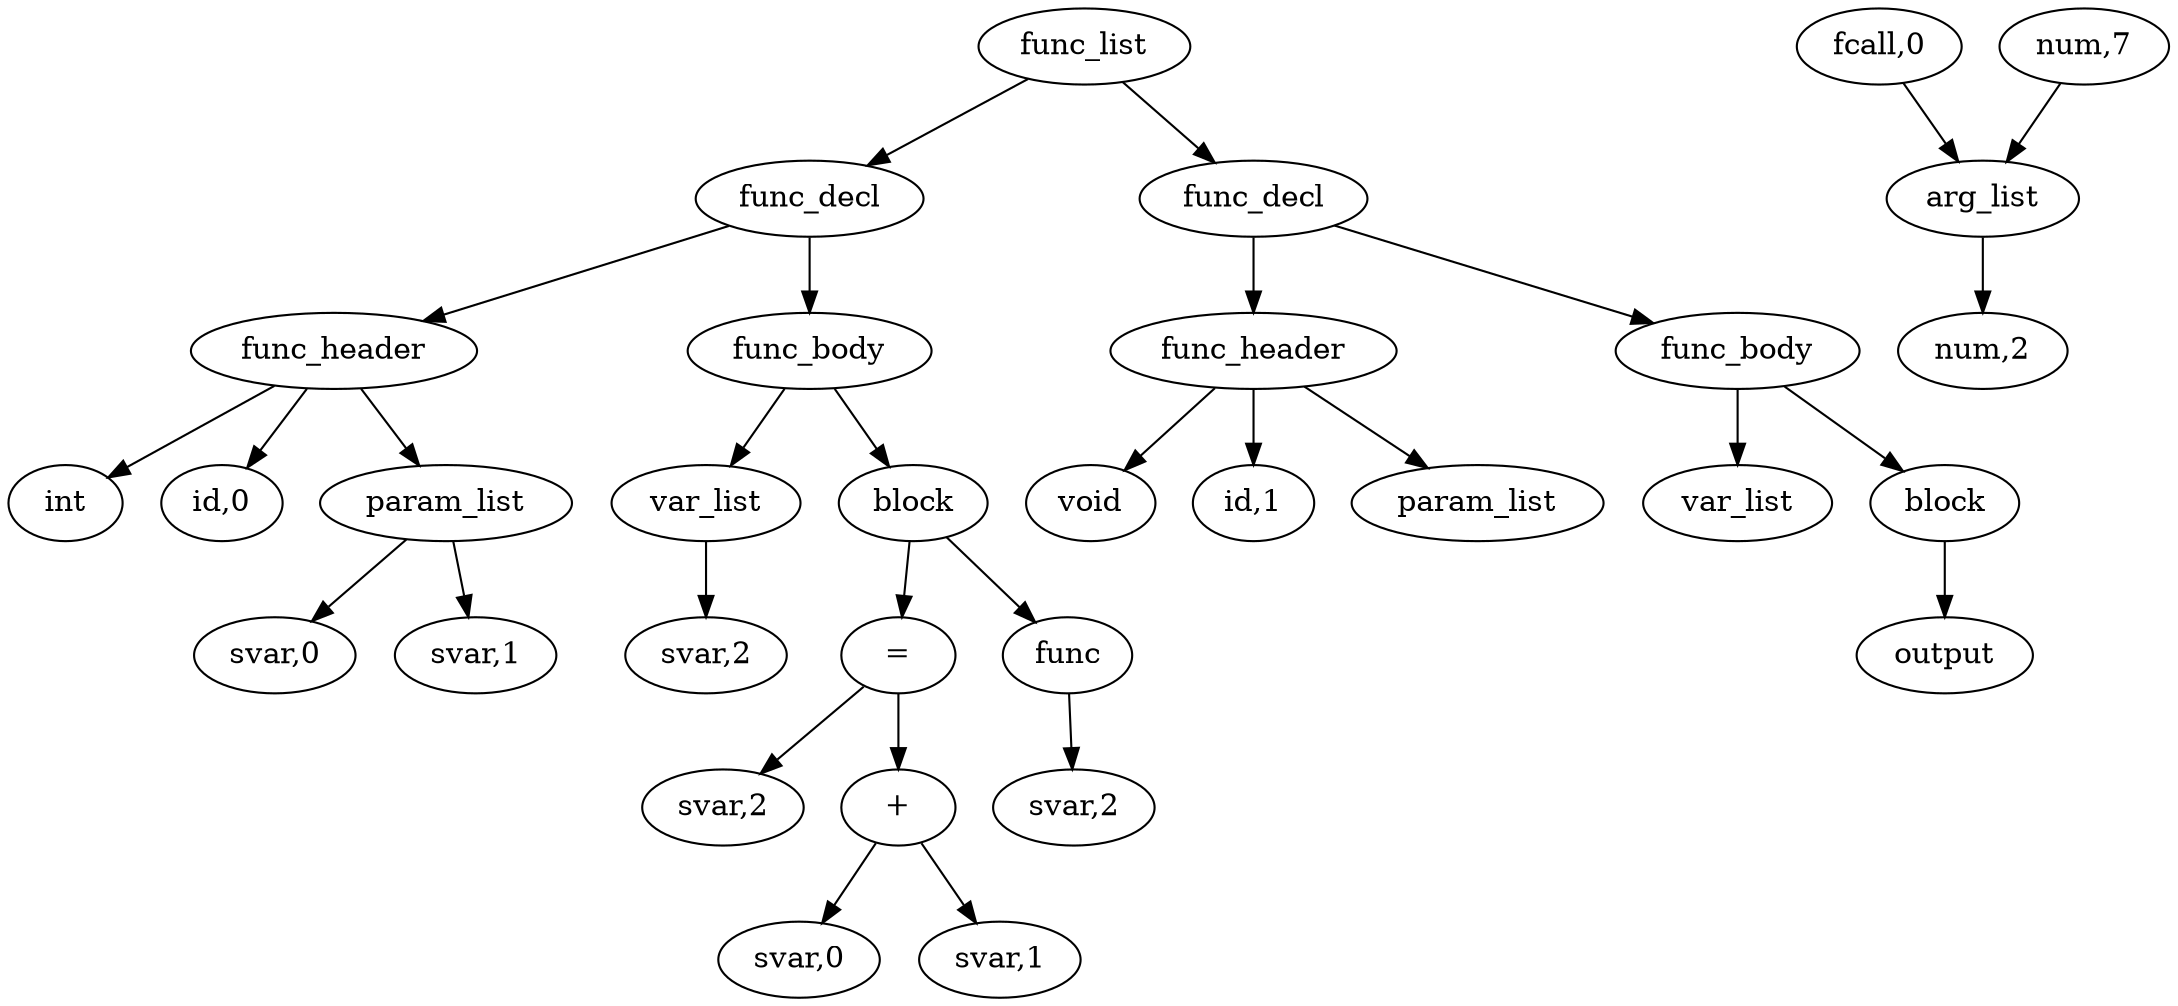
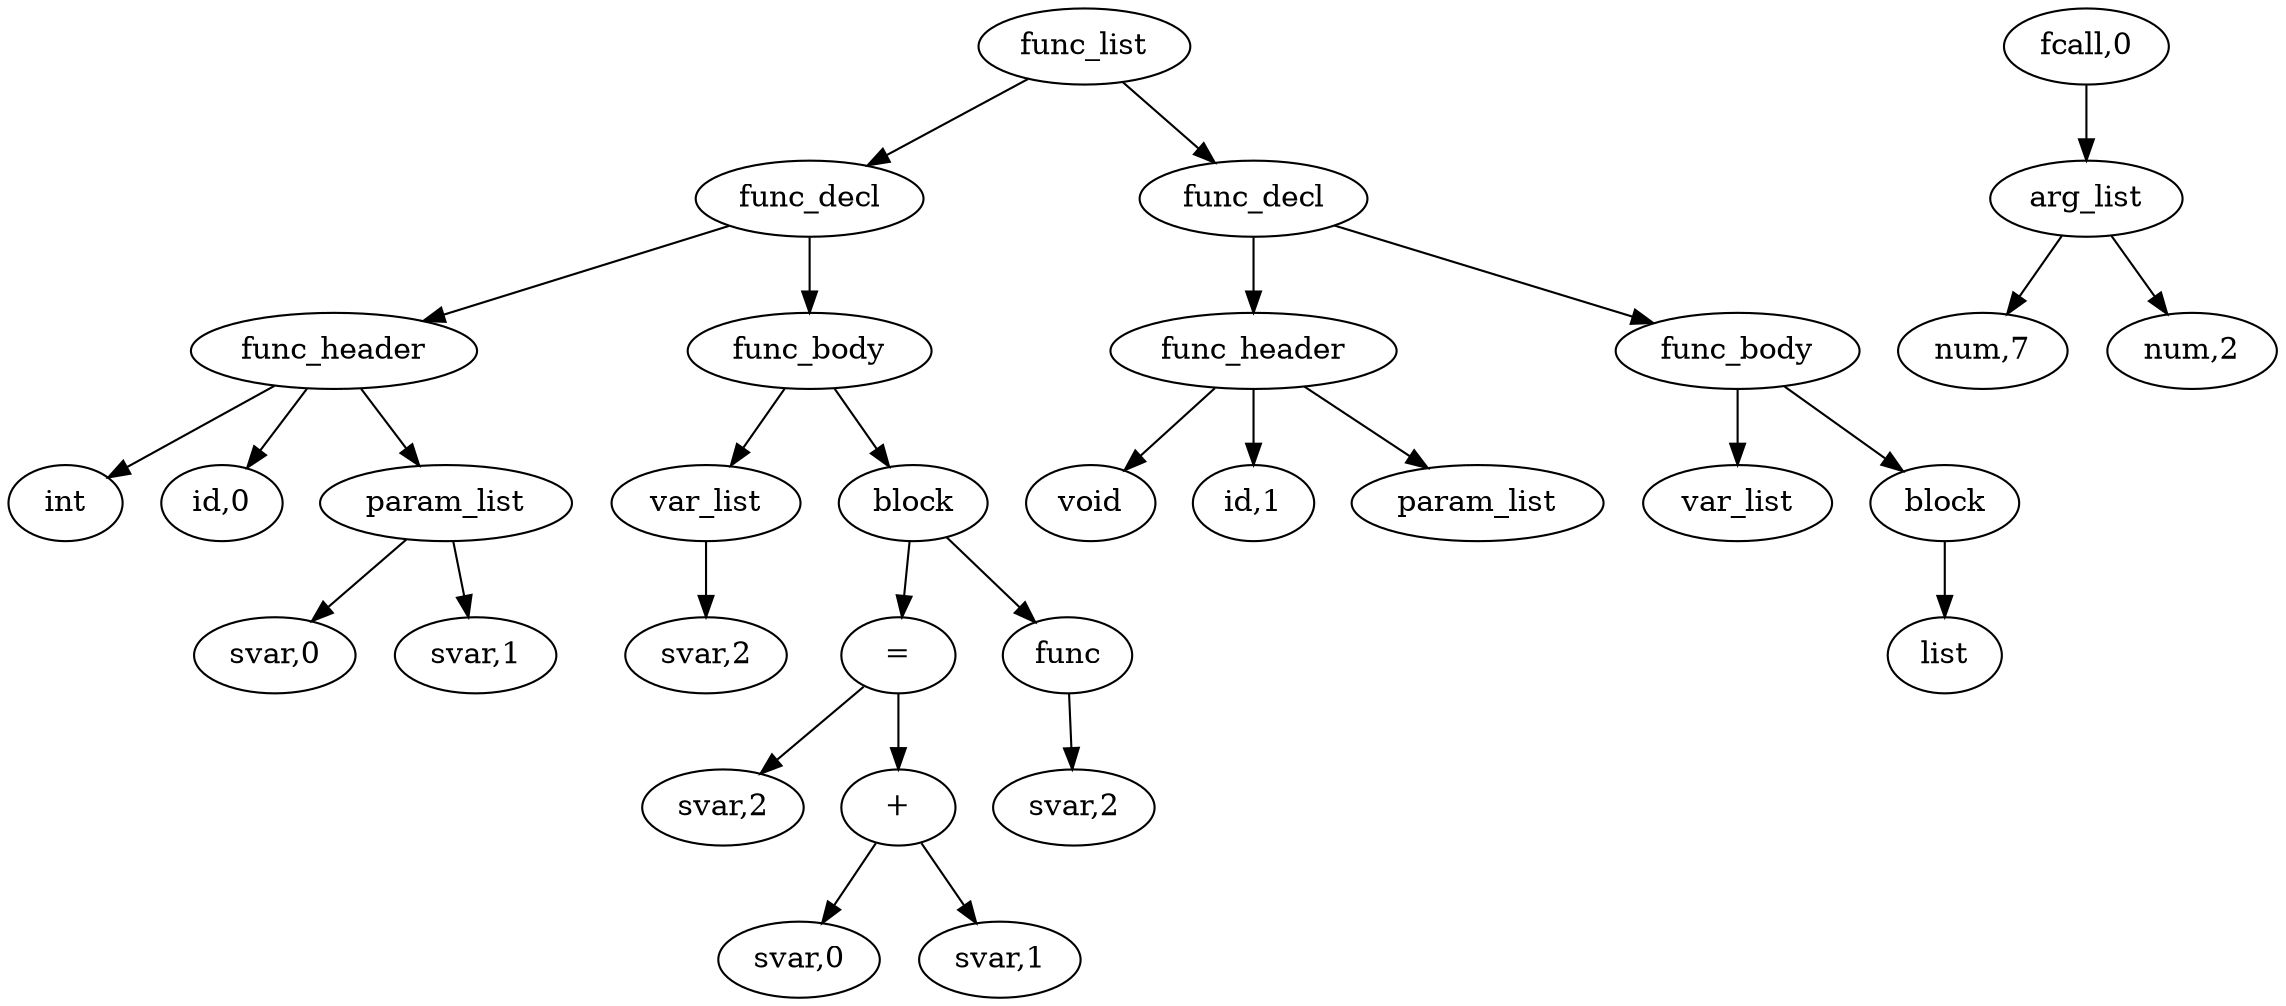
edge "num,7" -> "arg_list": reversed
node "output": label "output" -> "list"
